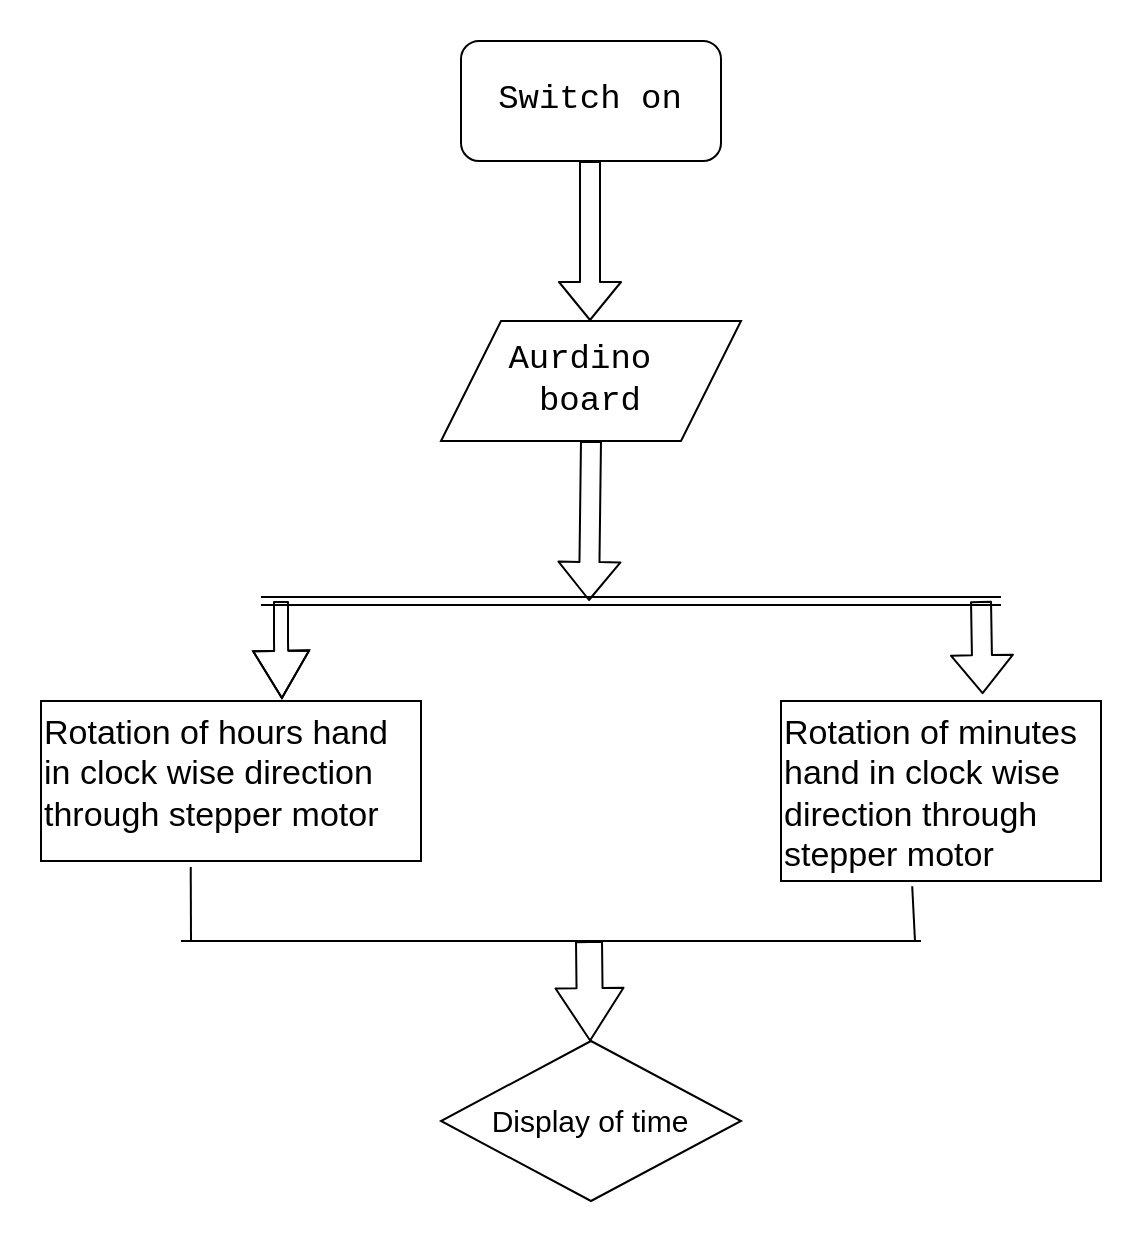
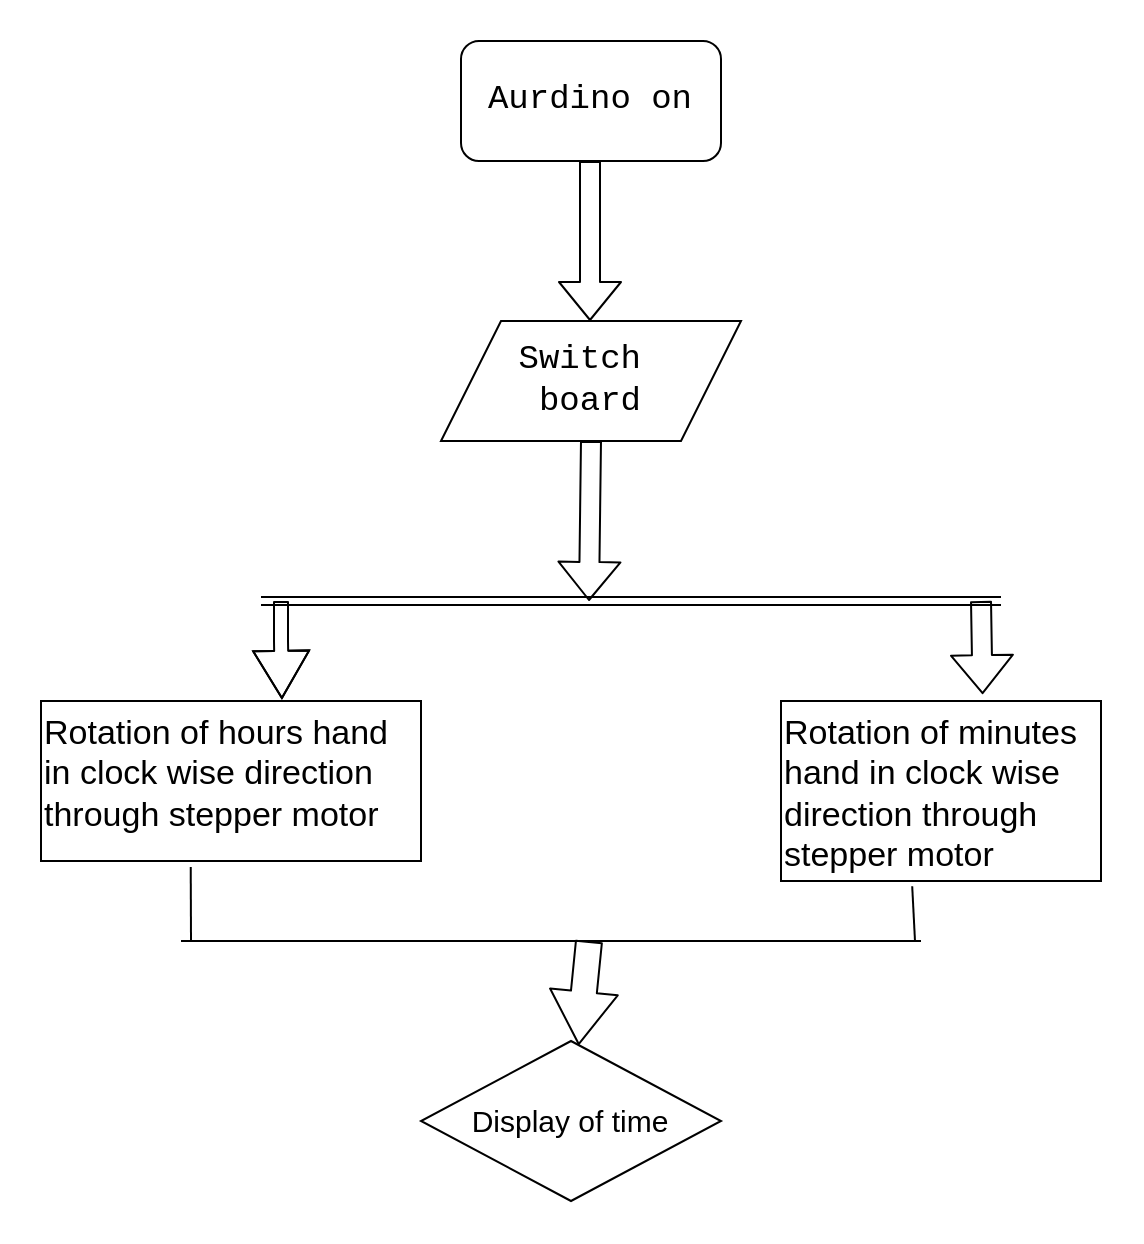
node "Switch on": label "Switch on" -> "Aurdino on"
node "Aurdino board": label "Aurdino board" -> "Switch board"
node "Display of time": moved (591, 1121) -> (571, 1121)
